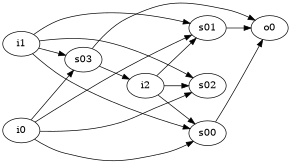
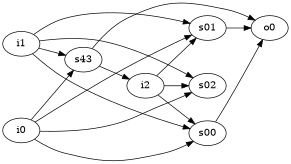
node "s03": label "s03" -> "s43"
